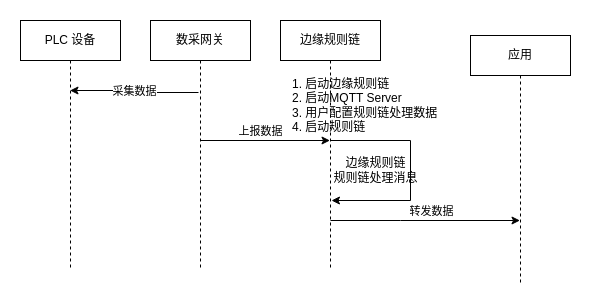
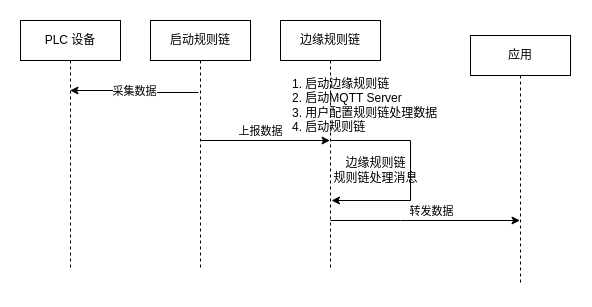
node "数采网关": label "数采网关" -> "启动规则链"
